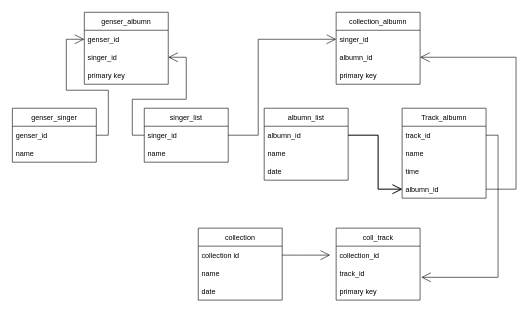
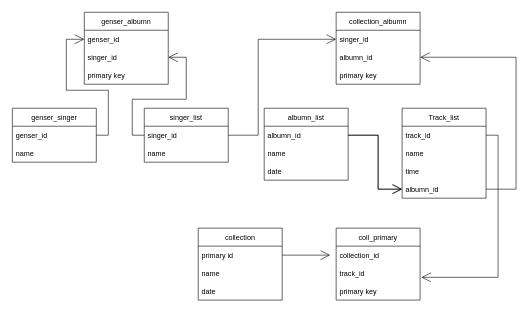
node "Track_albumn": label "Track_albumn" -> "Track_list"
node "coll_track": label "coll_track" -> "coll_primary"
node "collection id": label "collection id" -> "primary id"
